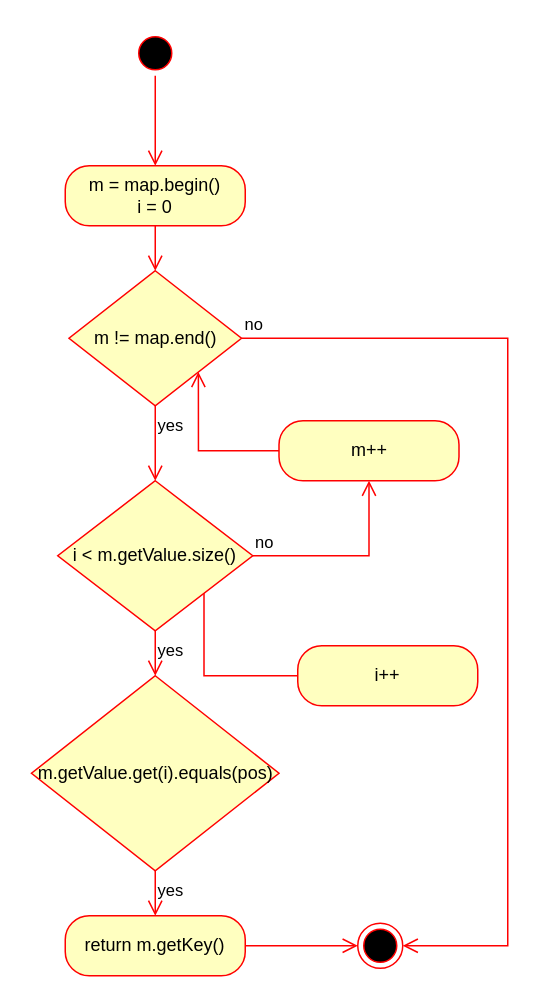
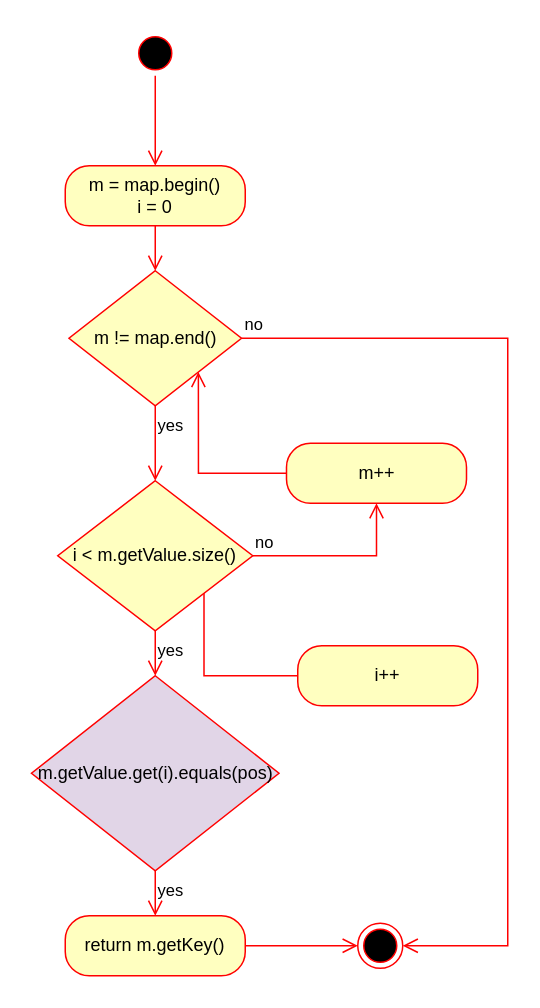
node "m++": moved (369, 451) -> (377, 473)
node "m.getValue.get(i).equals(pos)": fillcolor #ffffc0 -> #e1d5e7
